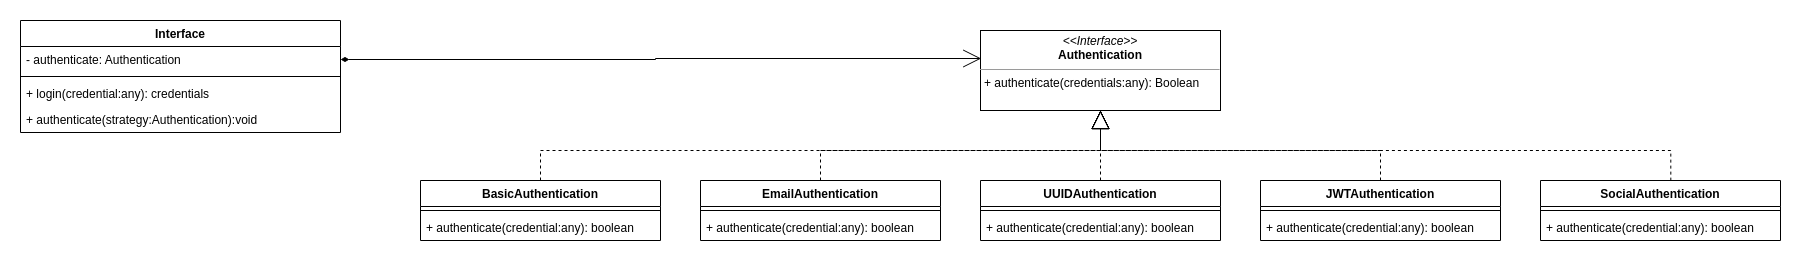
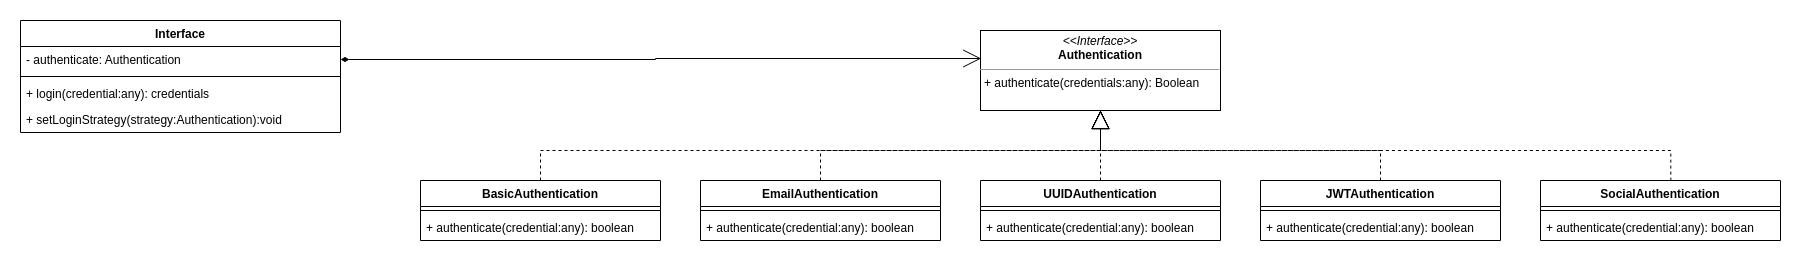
node "+ authenticate(strategy:Authentication):void": label "+ authenticate(strategy:Authentication):void" -> "+ setLoginStrategy(strategy:Authentication):void"
